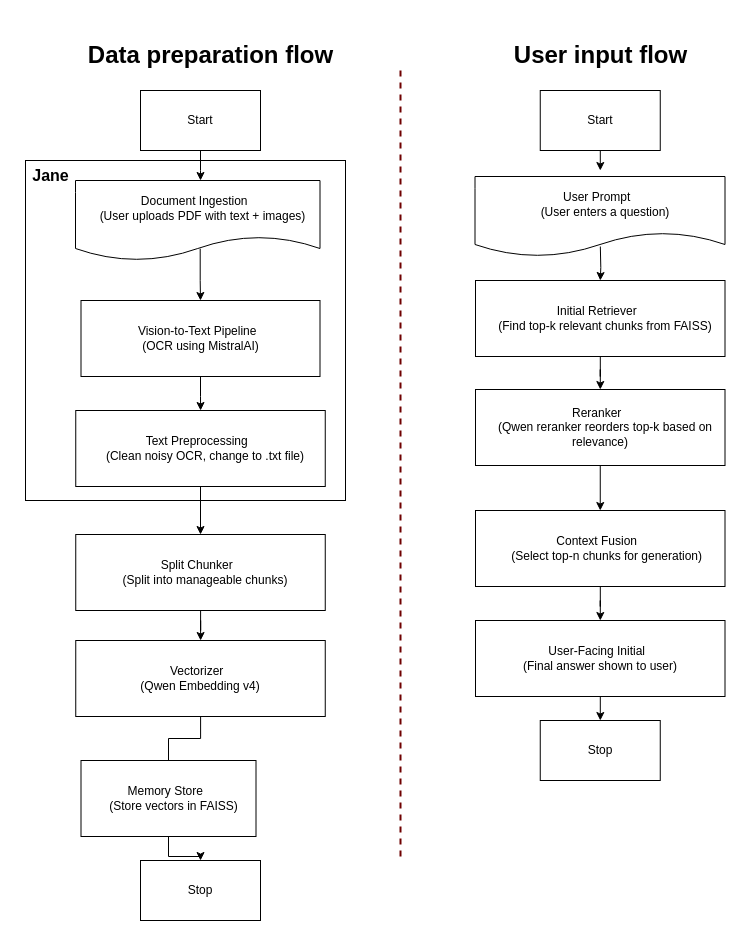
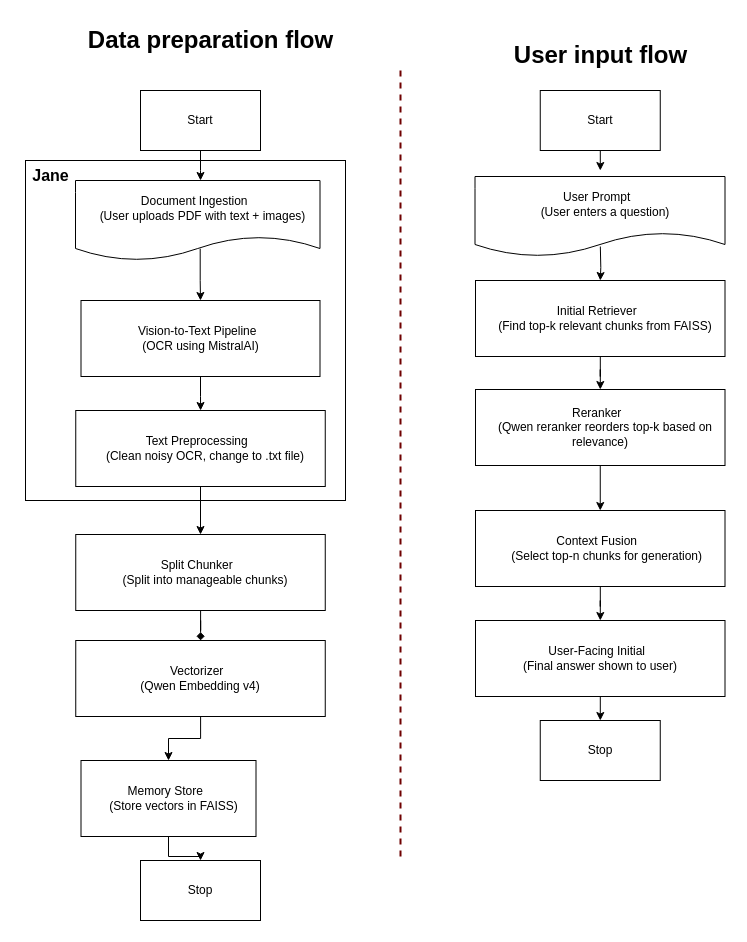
node "Data preparation flow": moved (211, 56) -> (211, 41)
edge "Split Chunker (Split into manageable chunks)" -> "Vectorizer (Qwen Embedding v4)": arrowhead classic -> diamond
edge "Vectorizer (Qwen Embedding v4)" -- "Memory Store (Store vectors in FAISS)": arrowhead none -> classic
